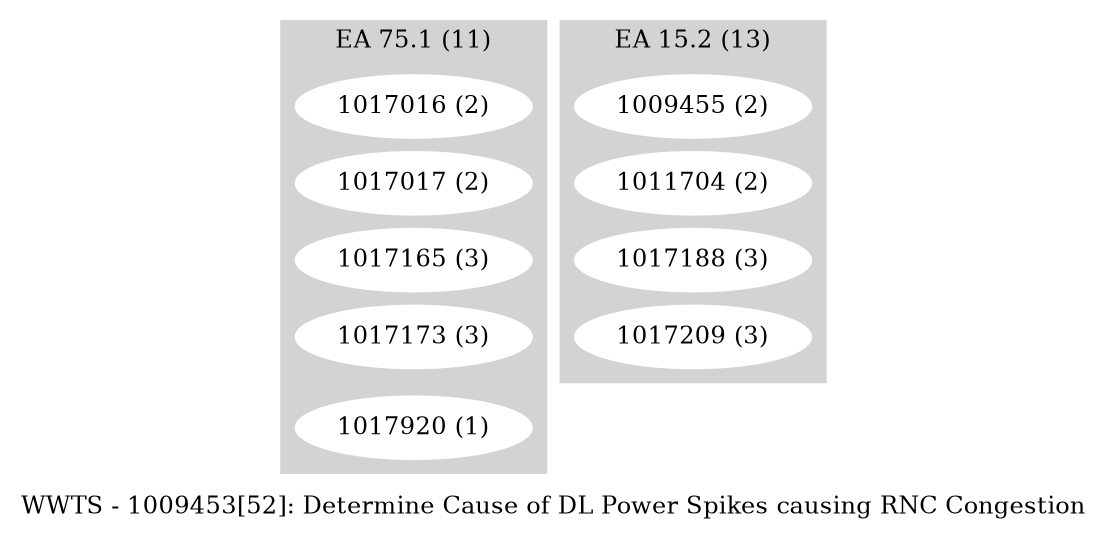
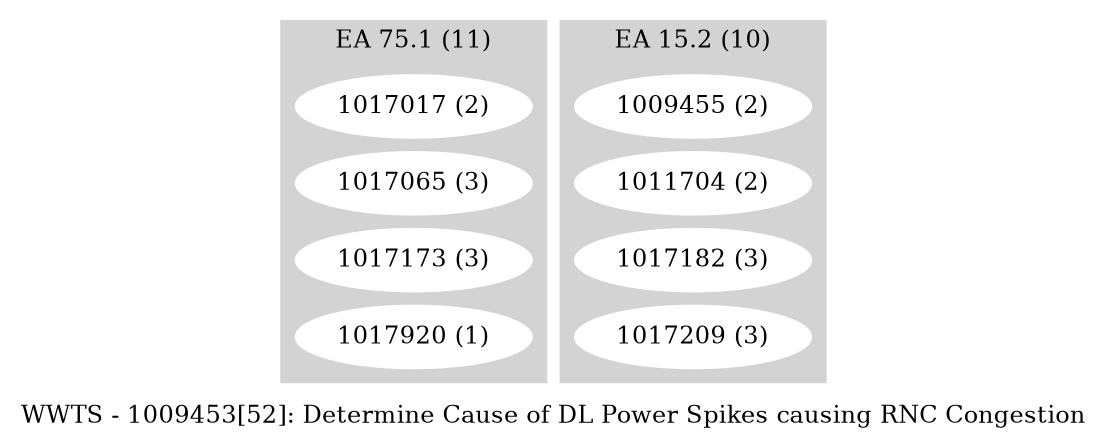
cluster "EA 15.2 (13)": label "EA 15.2 (13)" -> "EA 15.2 (10)"
node "1017016 (2)": removed
node "1017165 (3)": label "1017165 (3)" -> "1017065 (3)"
node "1017188 (3)": label "1017188 (3)" -> "1017182 (3)"
